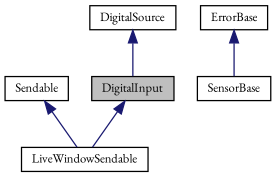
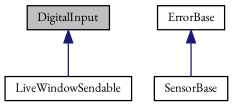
node "DigitalSource": removed
node "Sendable": removed
